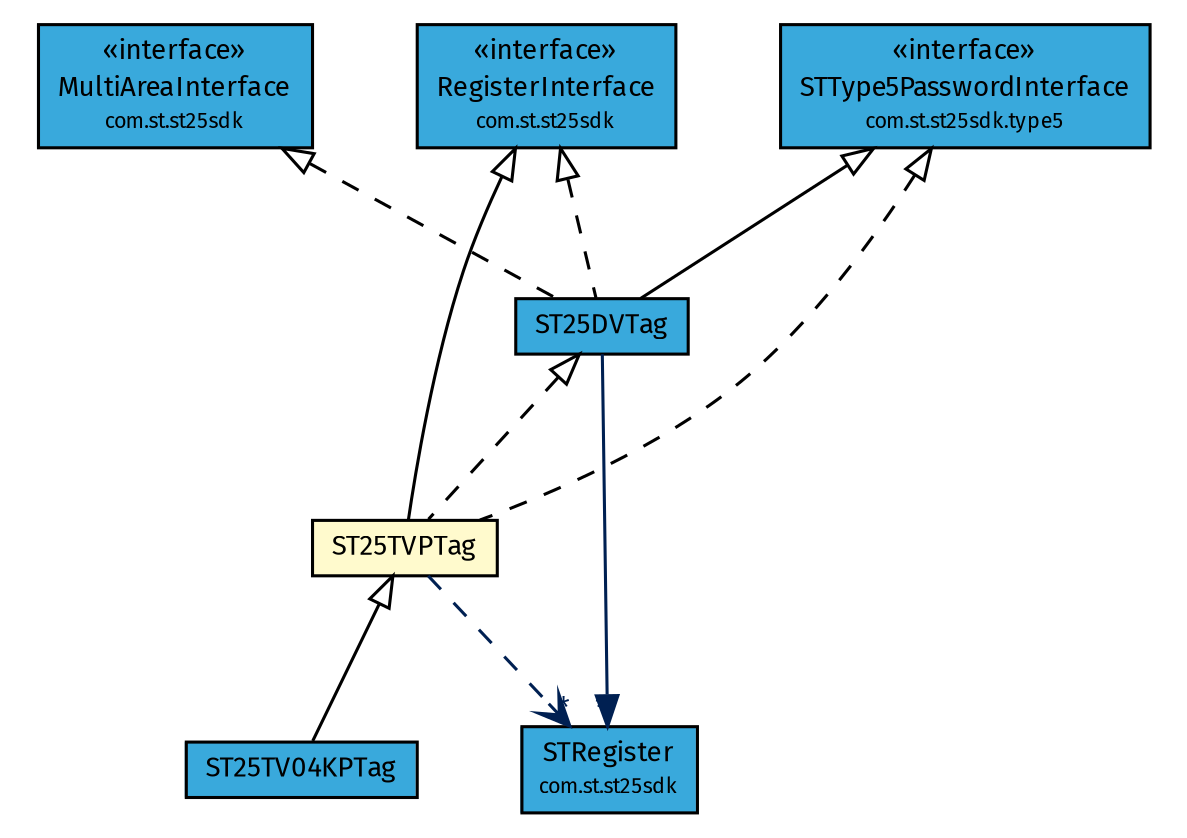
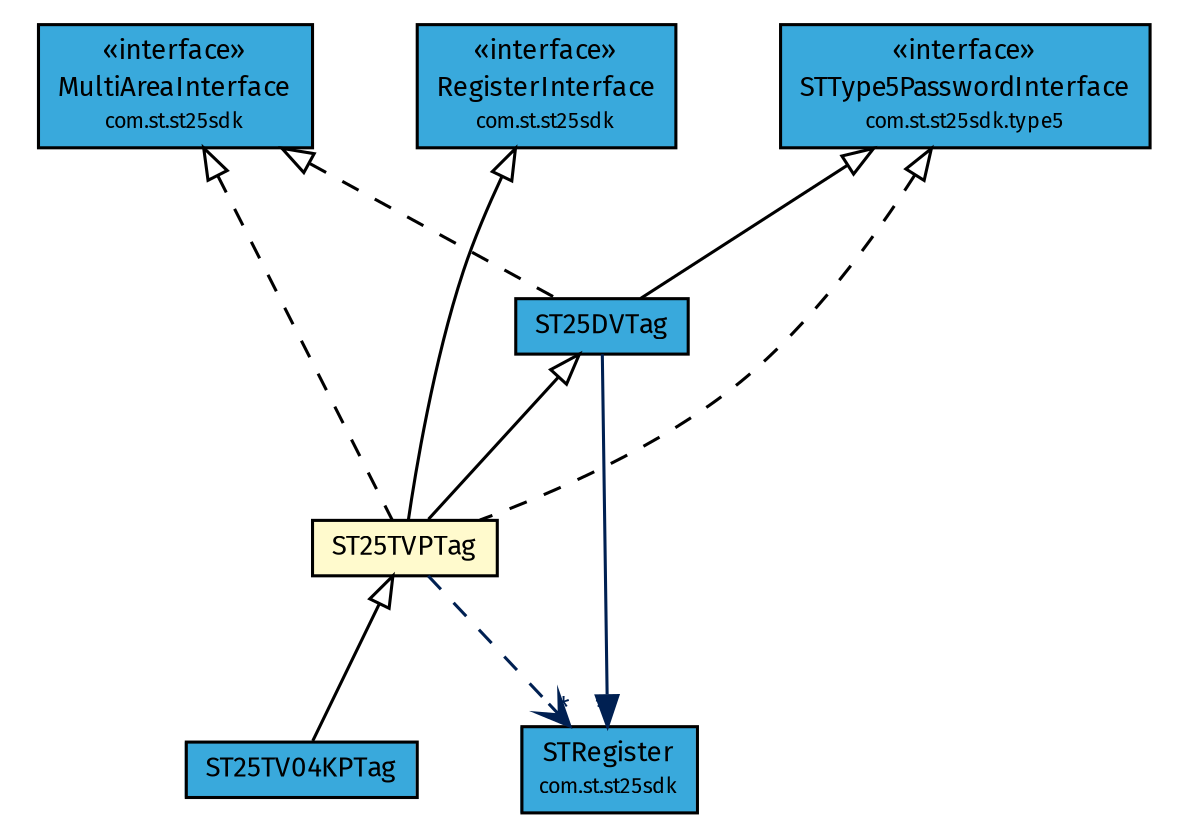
edge "ST25DVTag" -> "RegisterInterface": removed
edge "ST25TVPTag" -> "MultiAreaInterface": added
edge "ST25TVPTag" -> "ST25DVTag": style dashed -> solid
